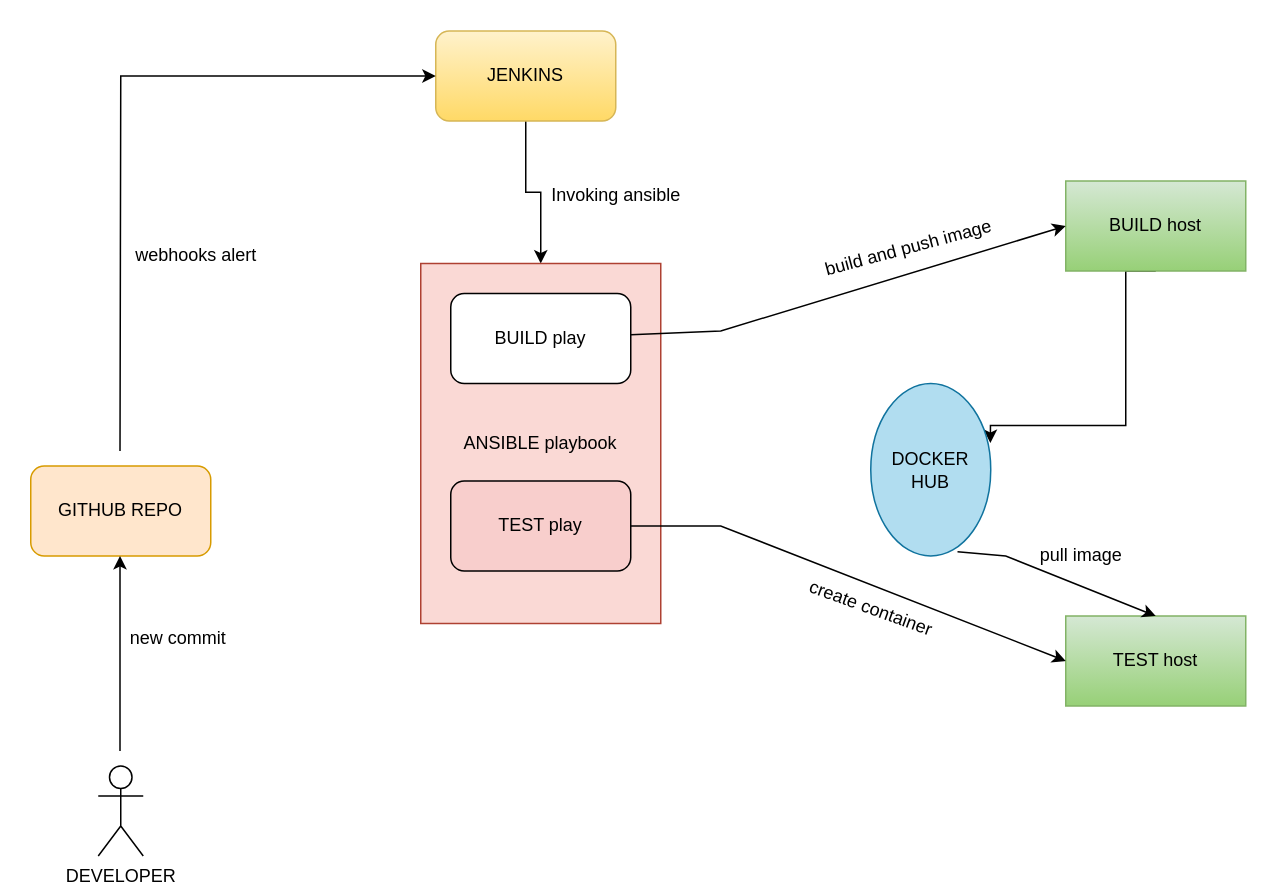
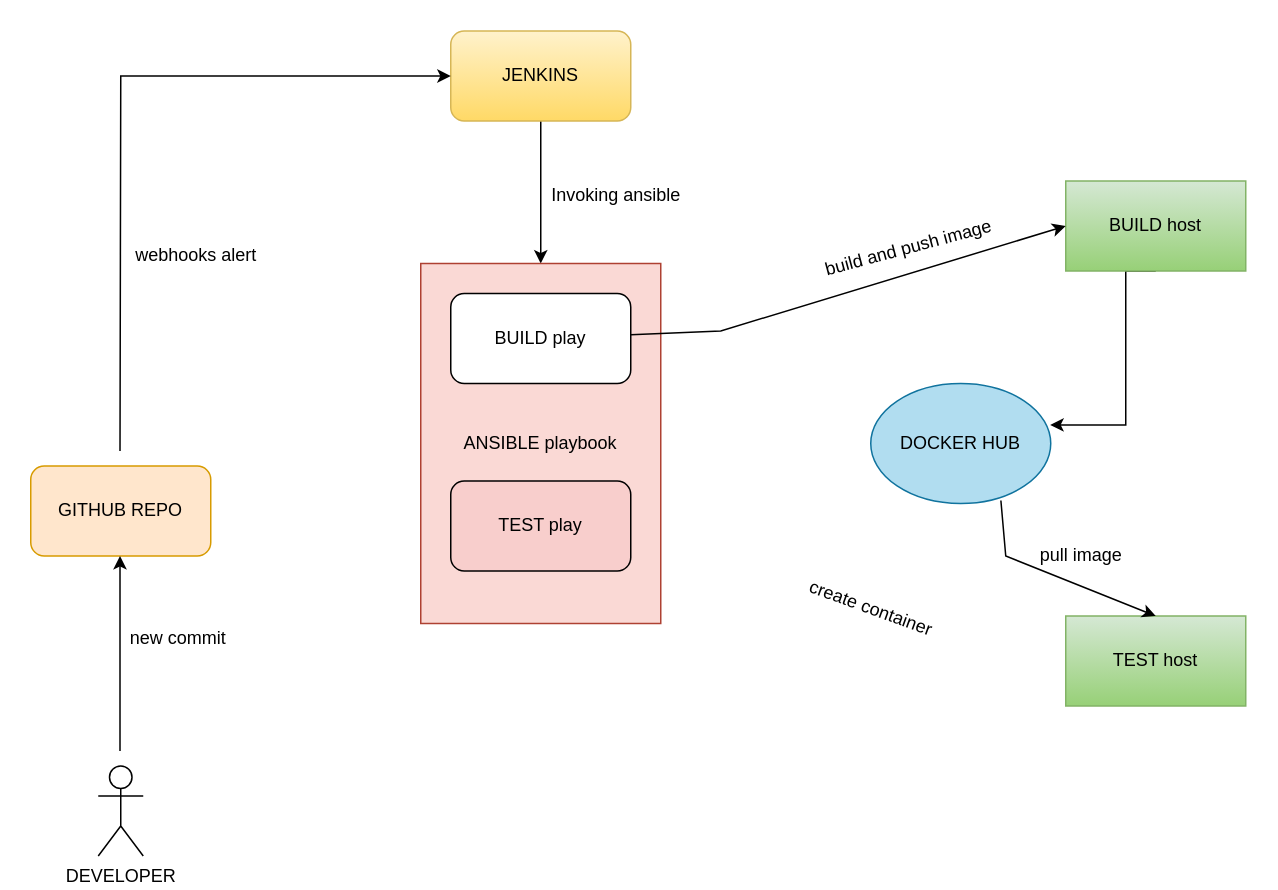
node "JENKINS": moved (526, 76) -> (541, 76)
node "DOCKER HUB": size 120x173 -> 180x120
edge "TEST play" -> "TEST host": removed
